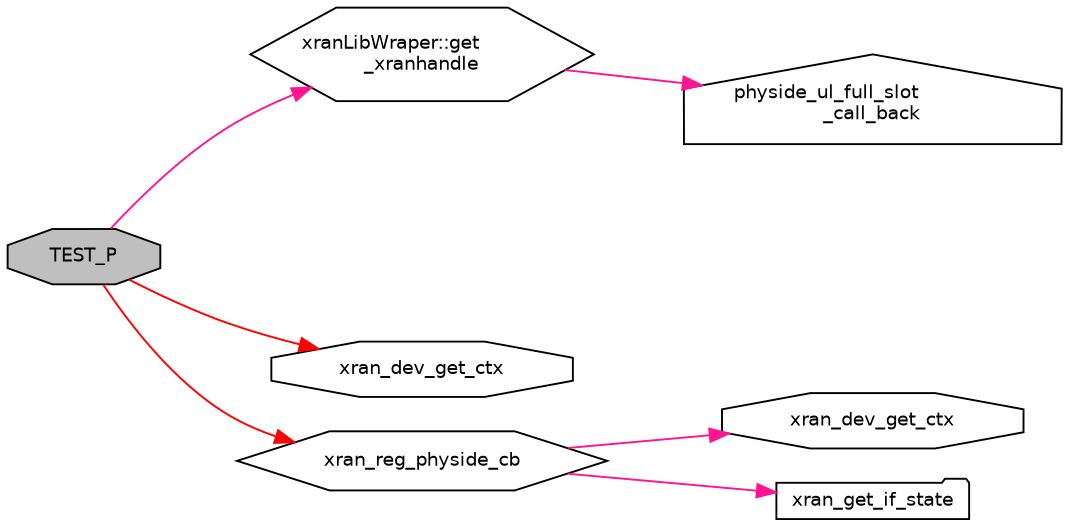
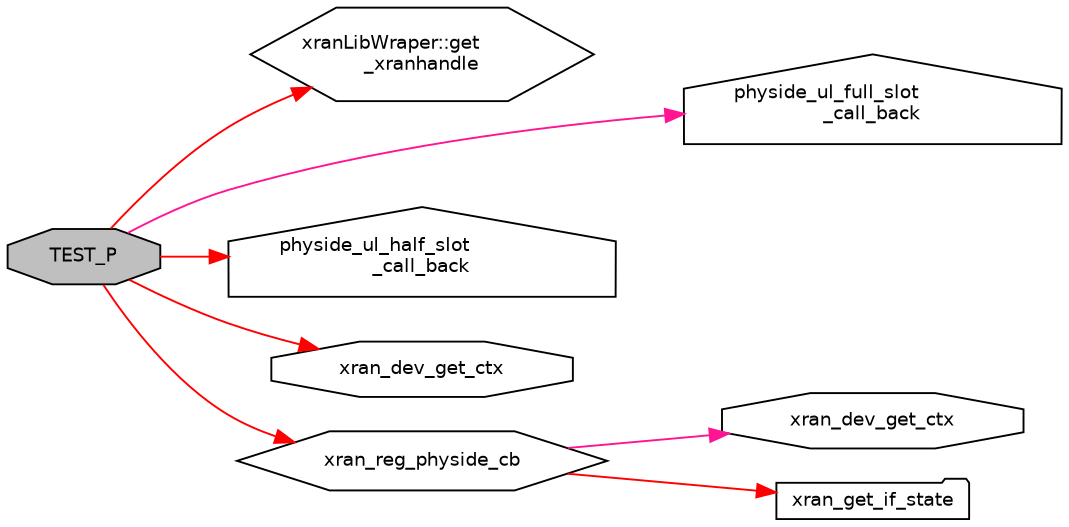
edge "xranLibWraper::get _xranhandle" -> "physide_ul_full_slot _call_back": now "TEST_P" -> "physide_ul_full_slot _call_back"
edge "TEST_P" -> "xranLibWraper::get _xranhandle": color deeppink -> red
node "physide_ul_half_slot _call_back": added
edge "xran_reg_physide_cb" -> "xran_get_if_state": color deeppink -> red
